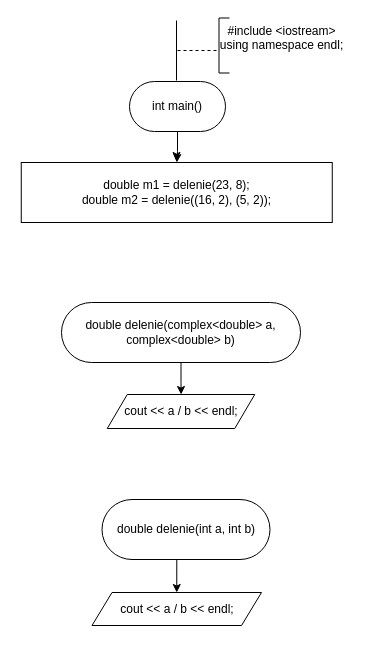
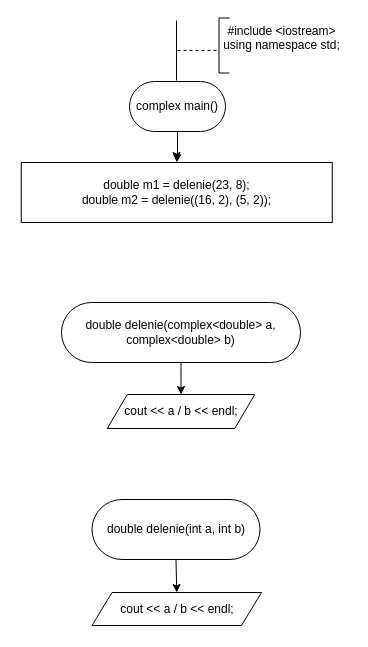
node "#include <iostream> using namespace endl;": label "#include <iostream> using namespace endl;" -> "#include <iostream> using namespace std;"
node "int main()": label "int main()" -> "complex main()"
node "double delenie(int a, int b)": moved (186, 530) -> (176, 530)
